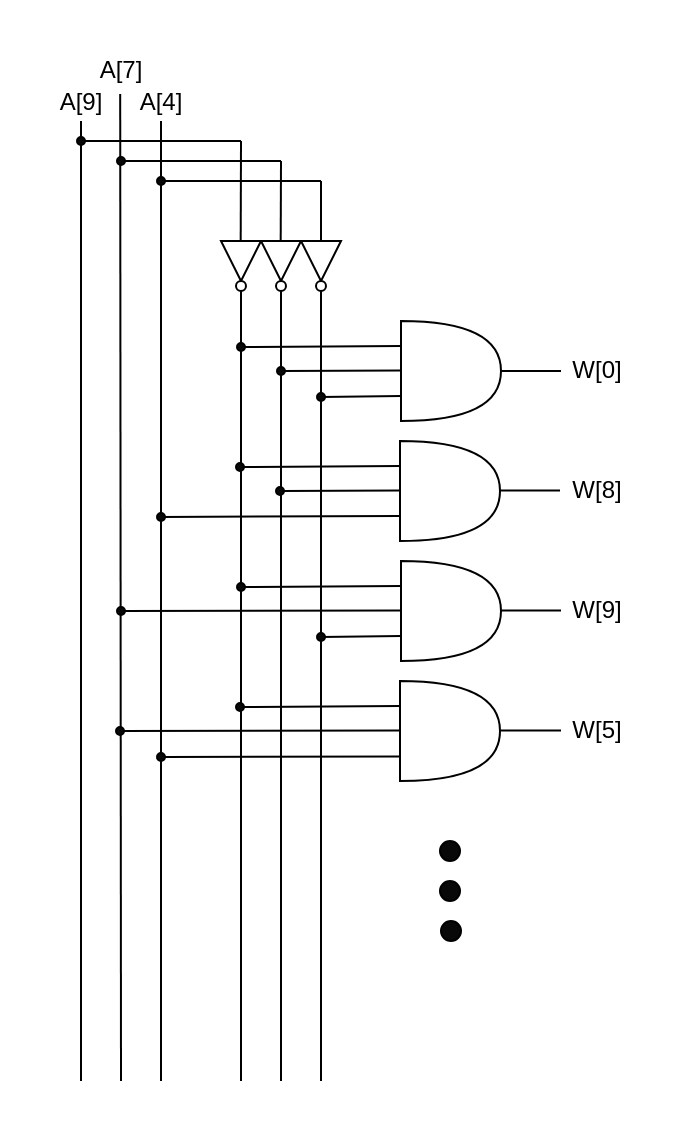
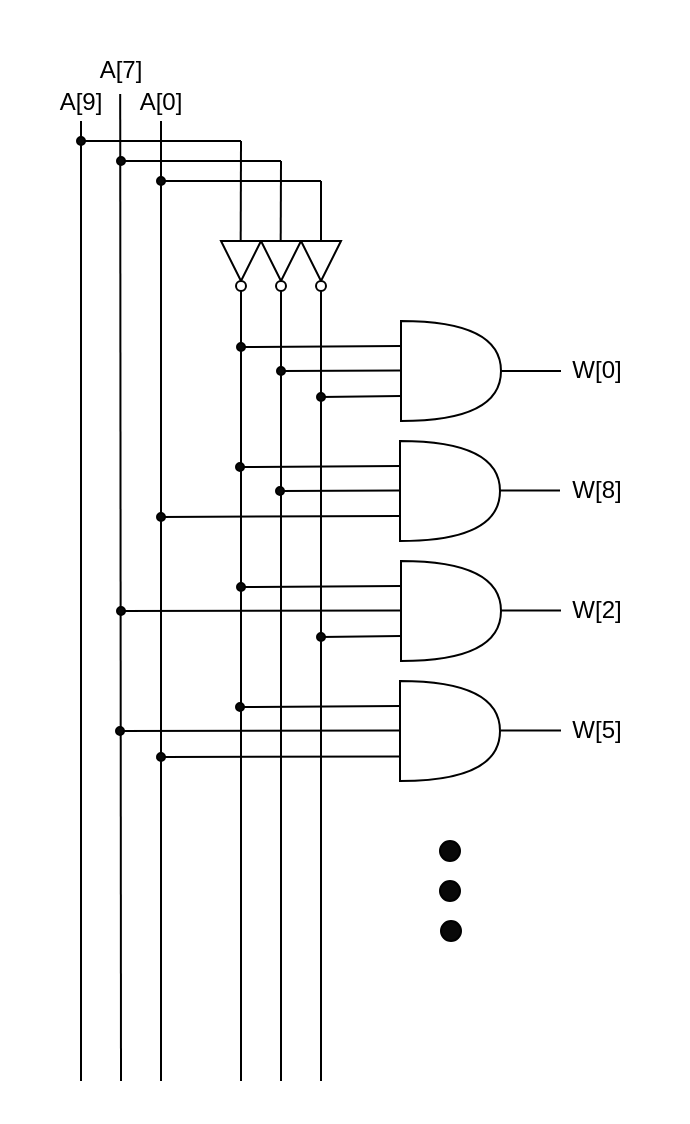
node "A[4]": label "A[4]" -> "A[0]"
node "W[9]": label "W[9]" -> "W[2]"
